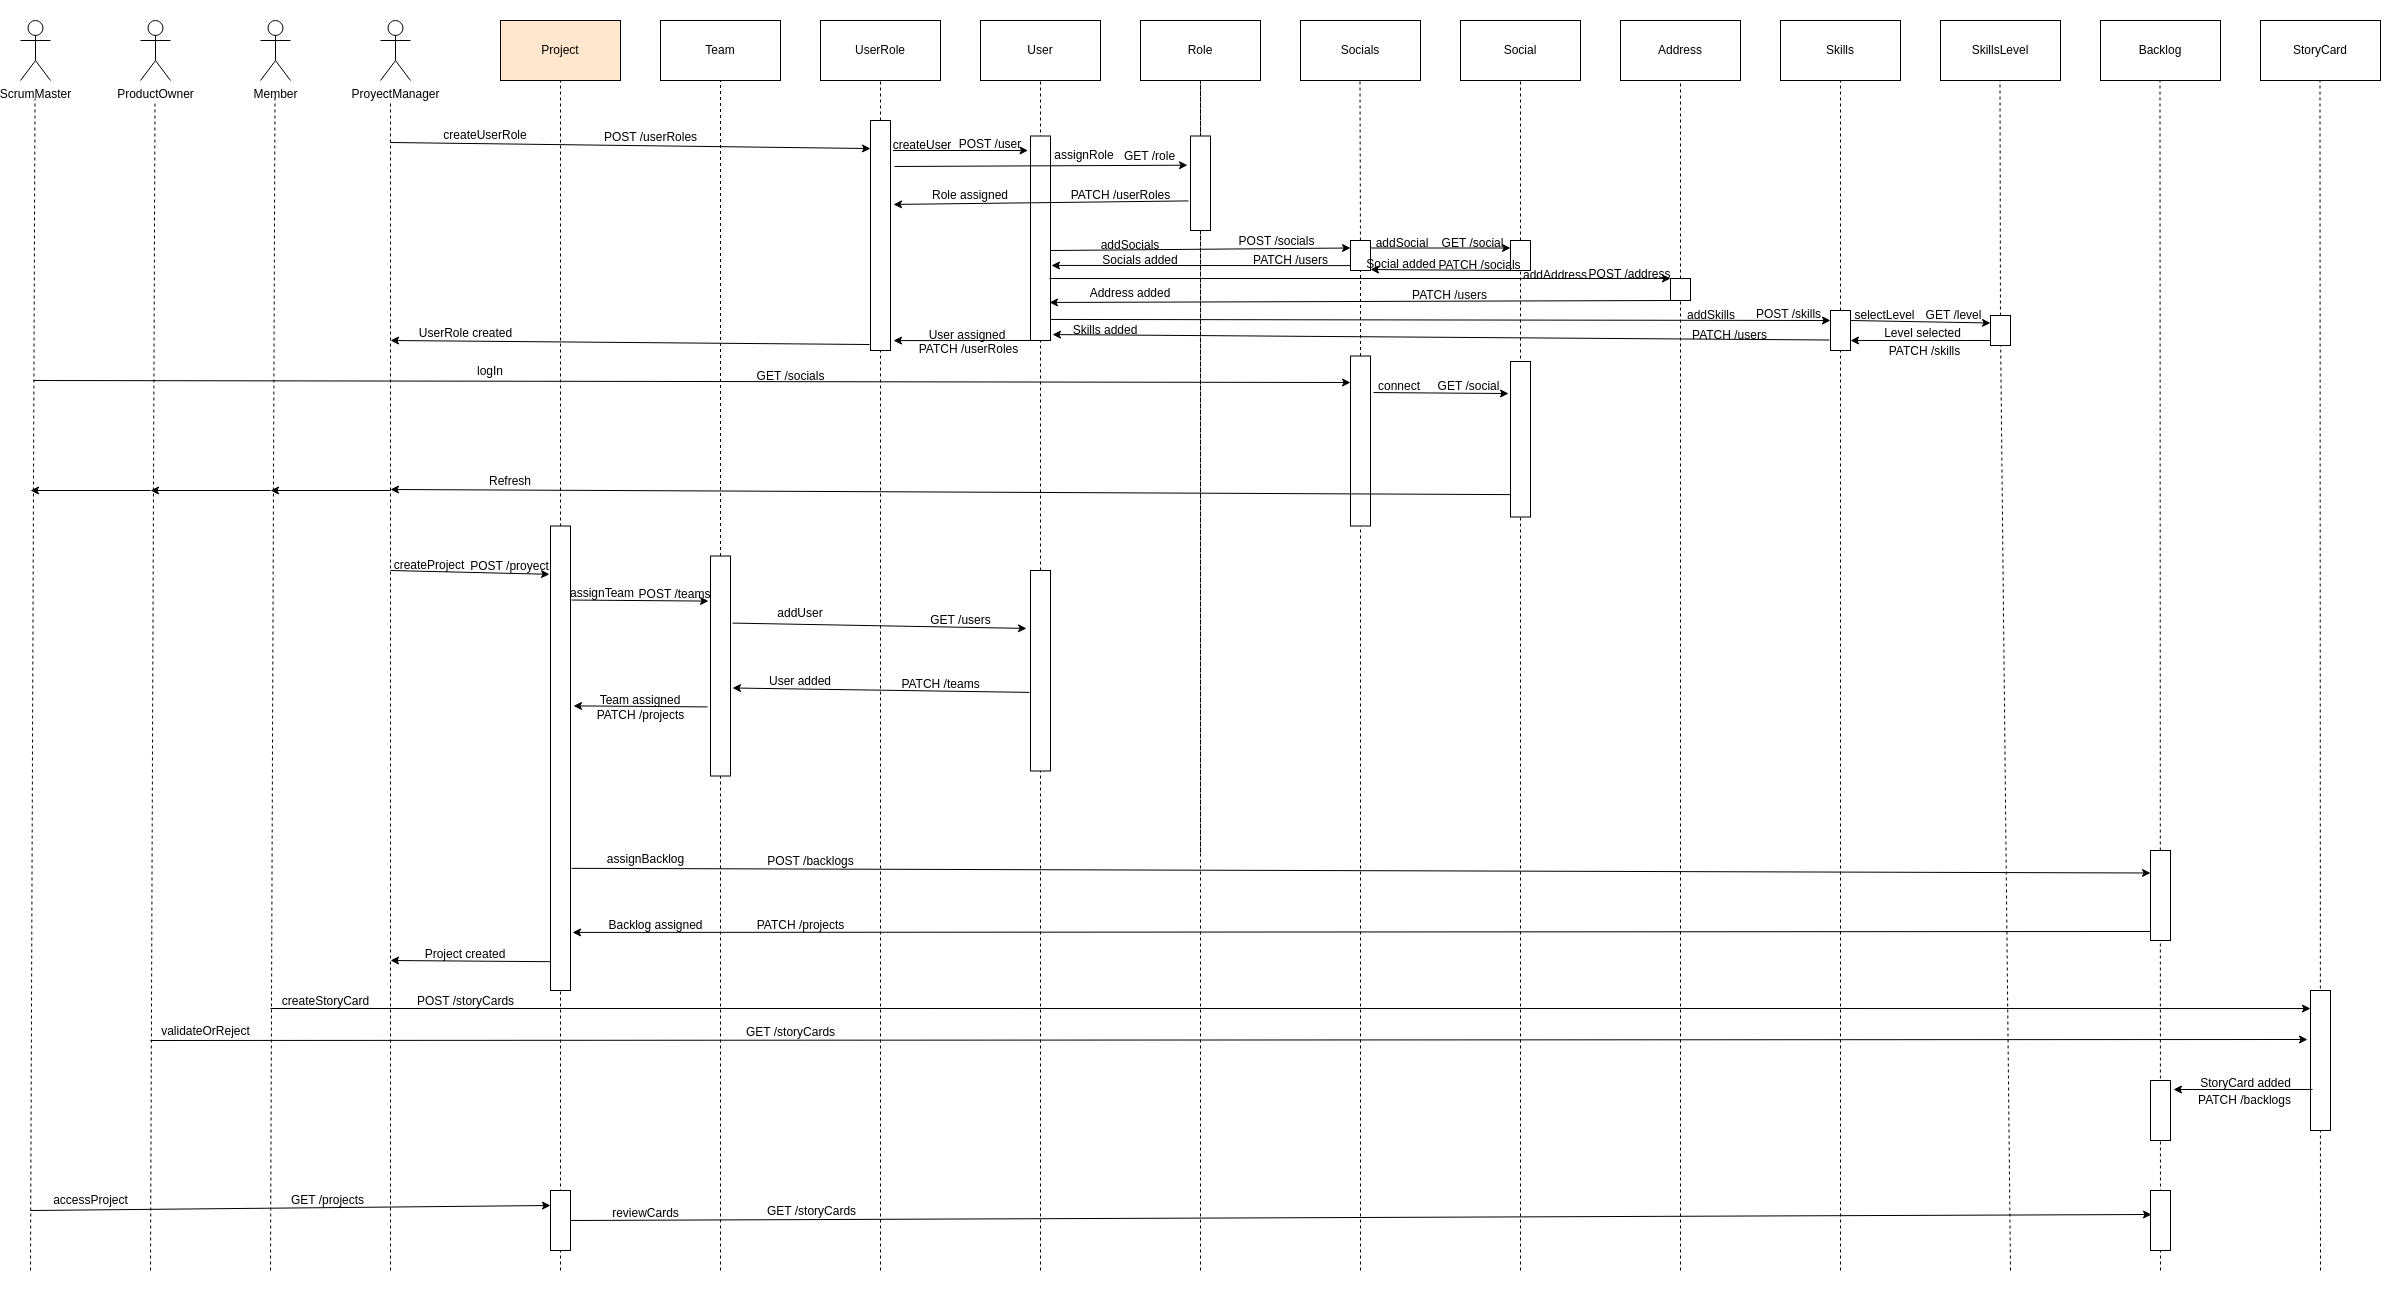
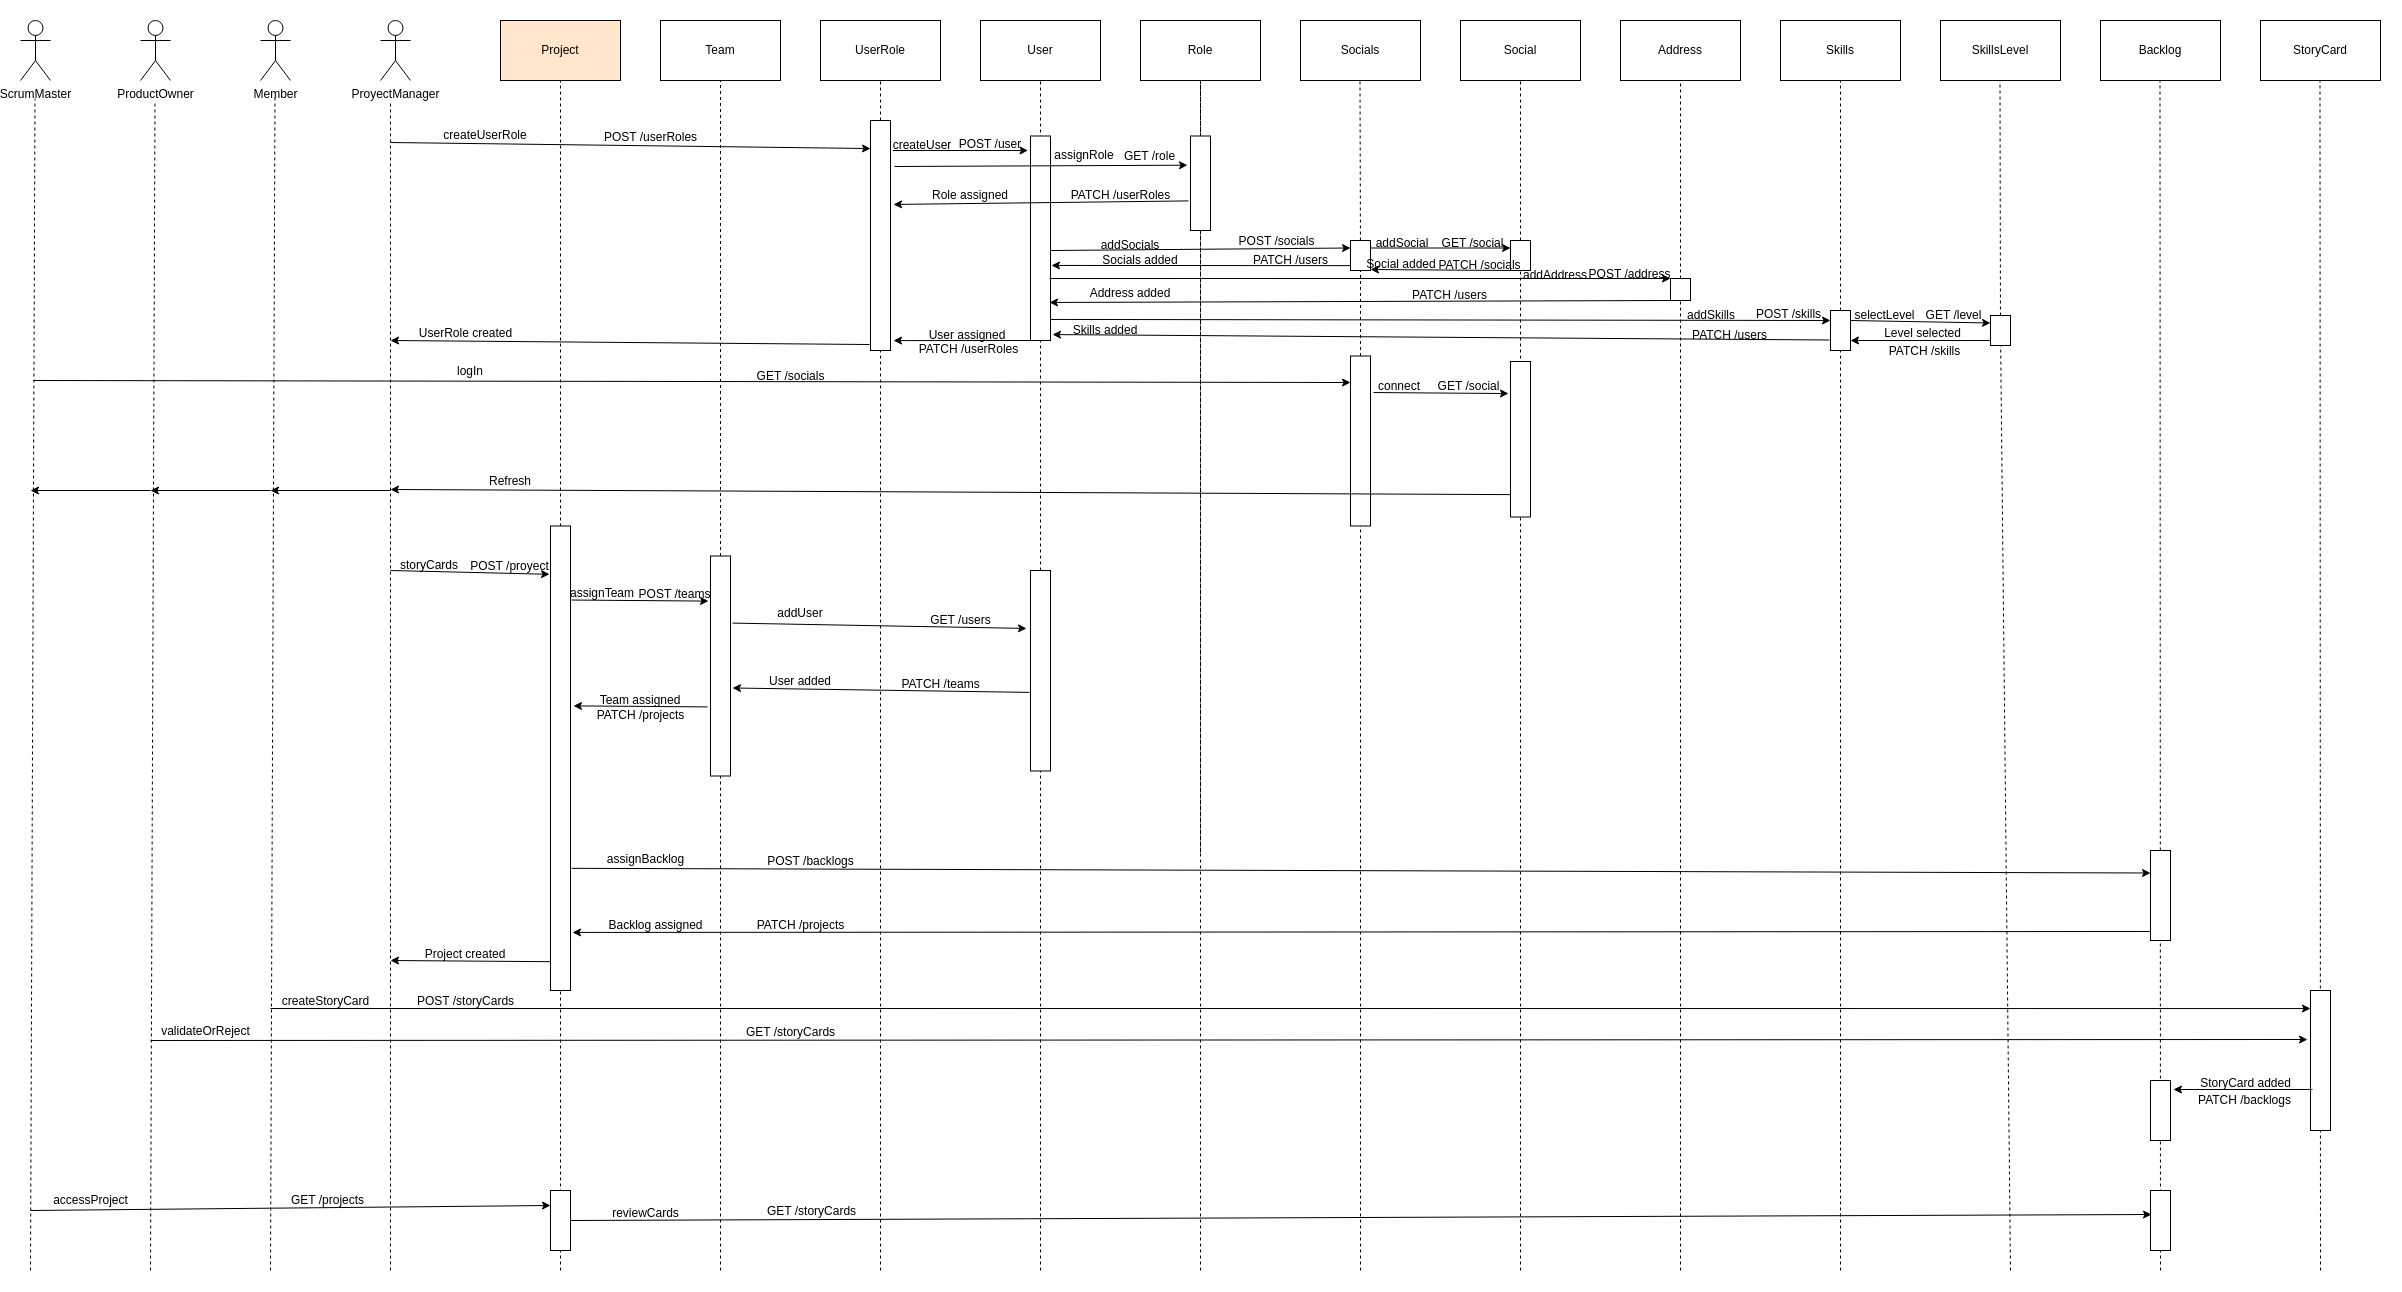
node "logIn": moved (491, 371) -> (471, 371)
node "createProject": label "createProject" -> "storyCards"
